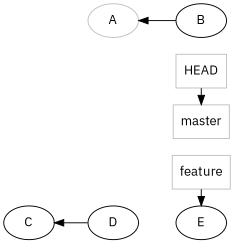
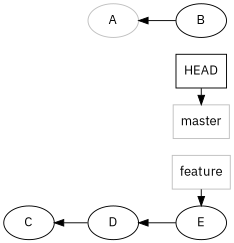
node "HEAD": color grey -> black
edge "E" -> "D": added
